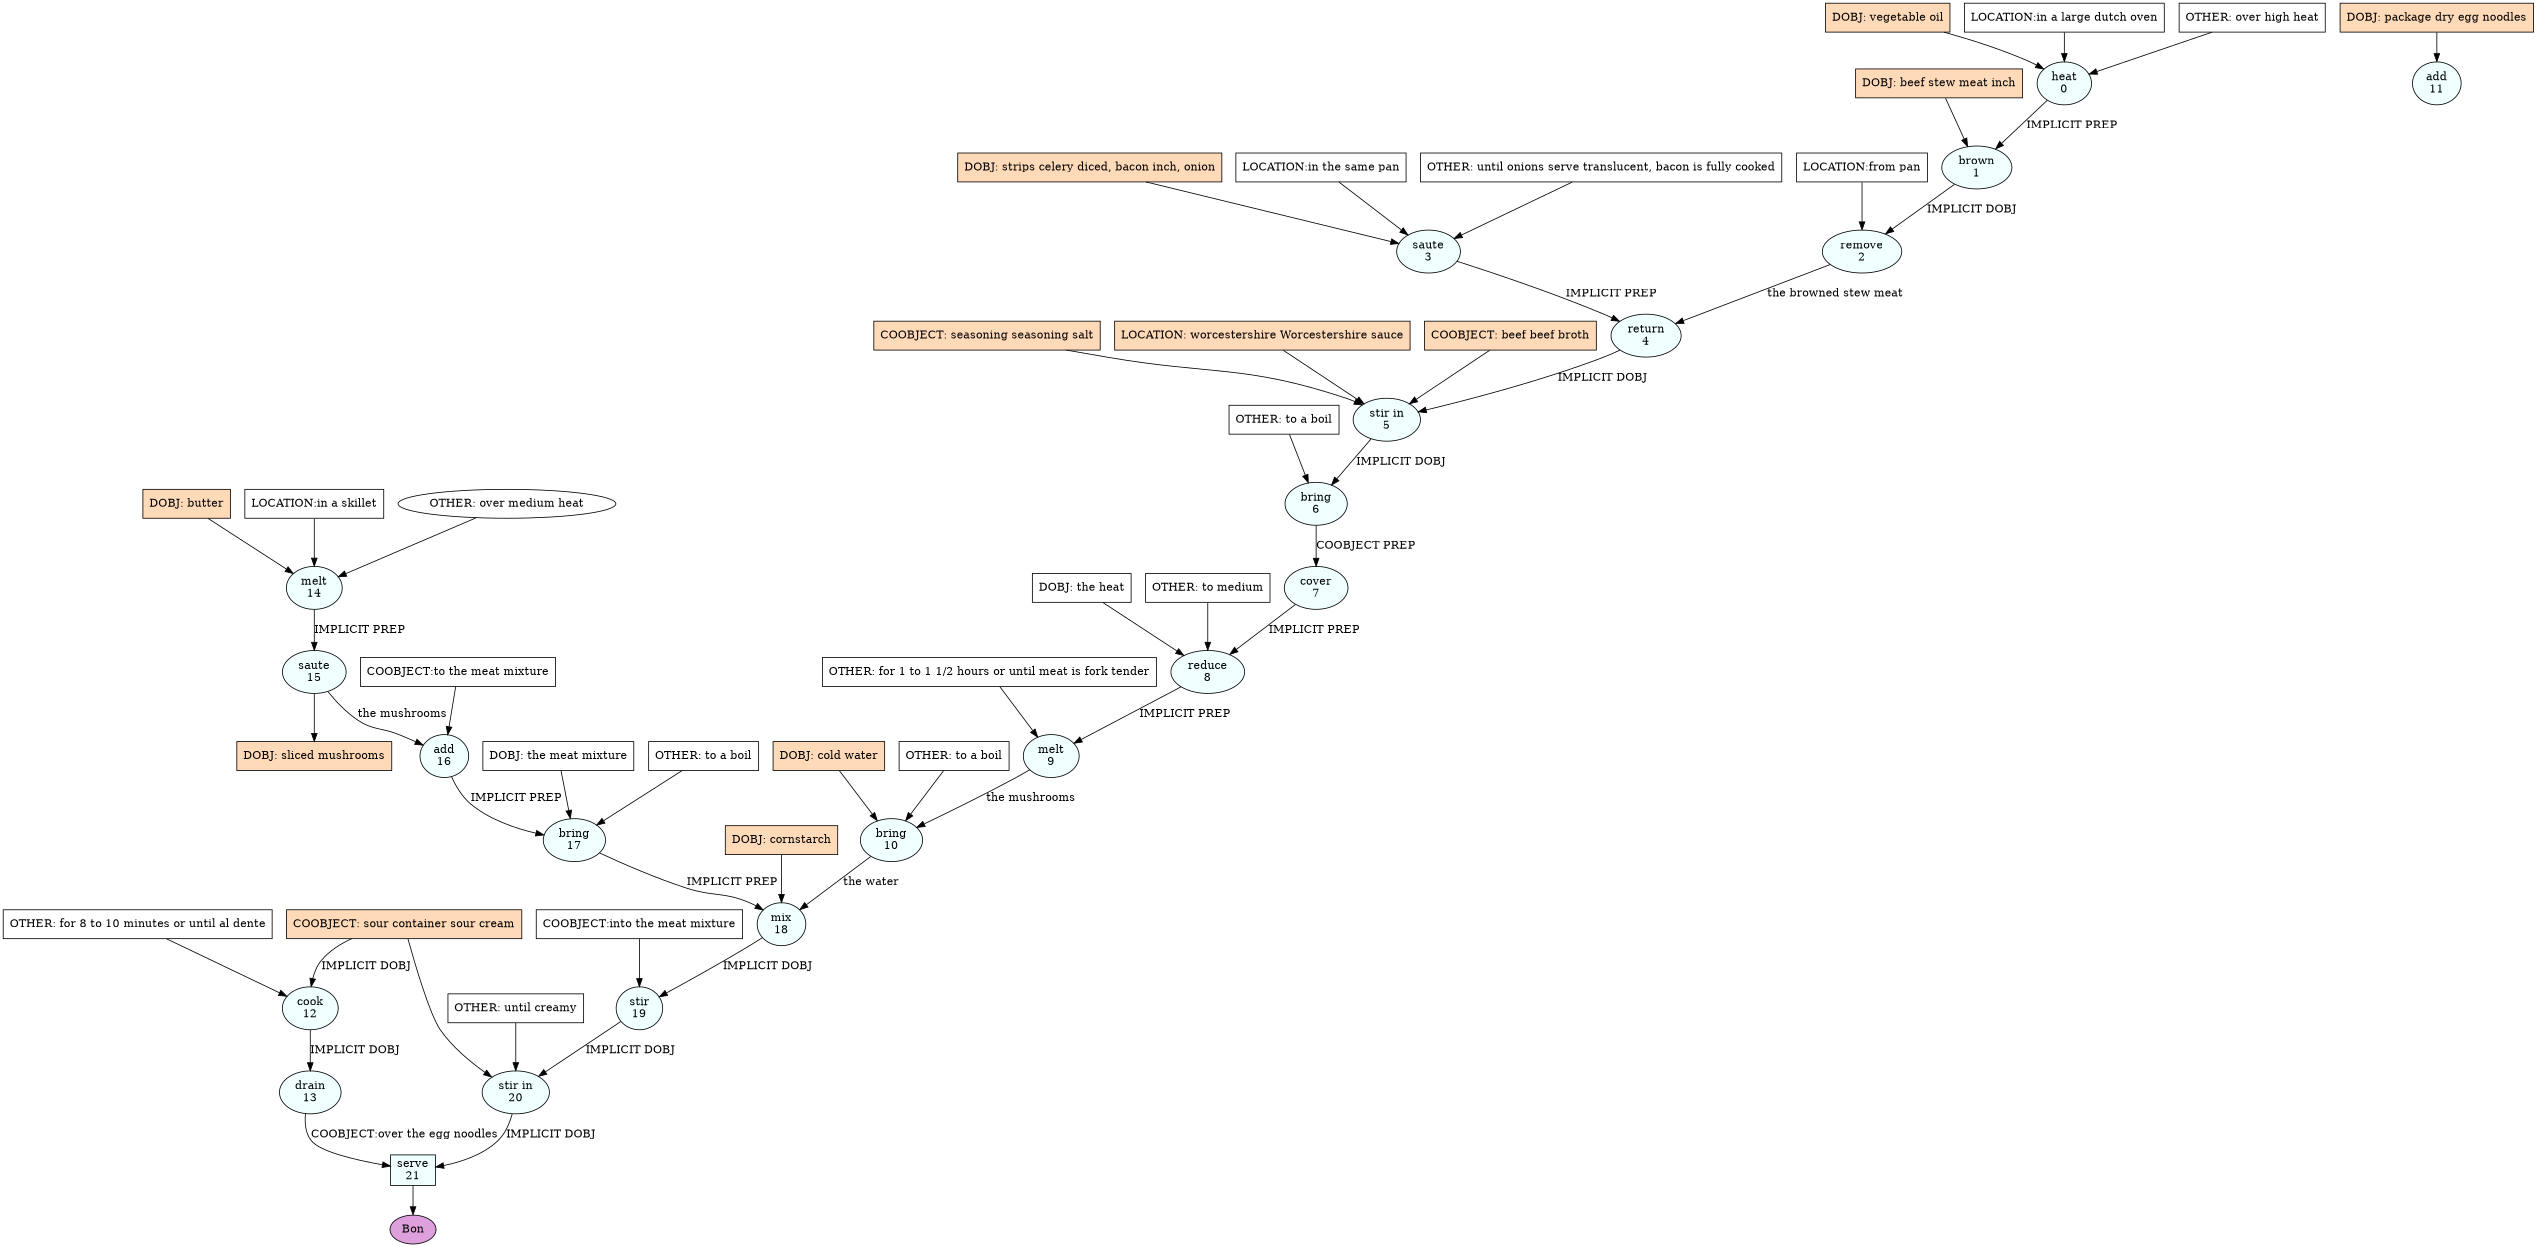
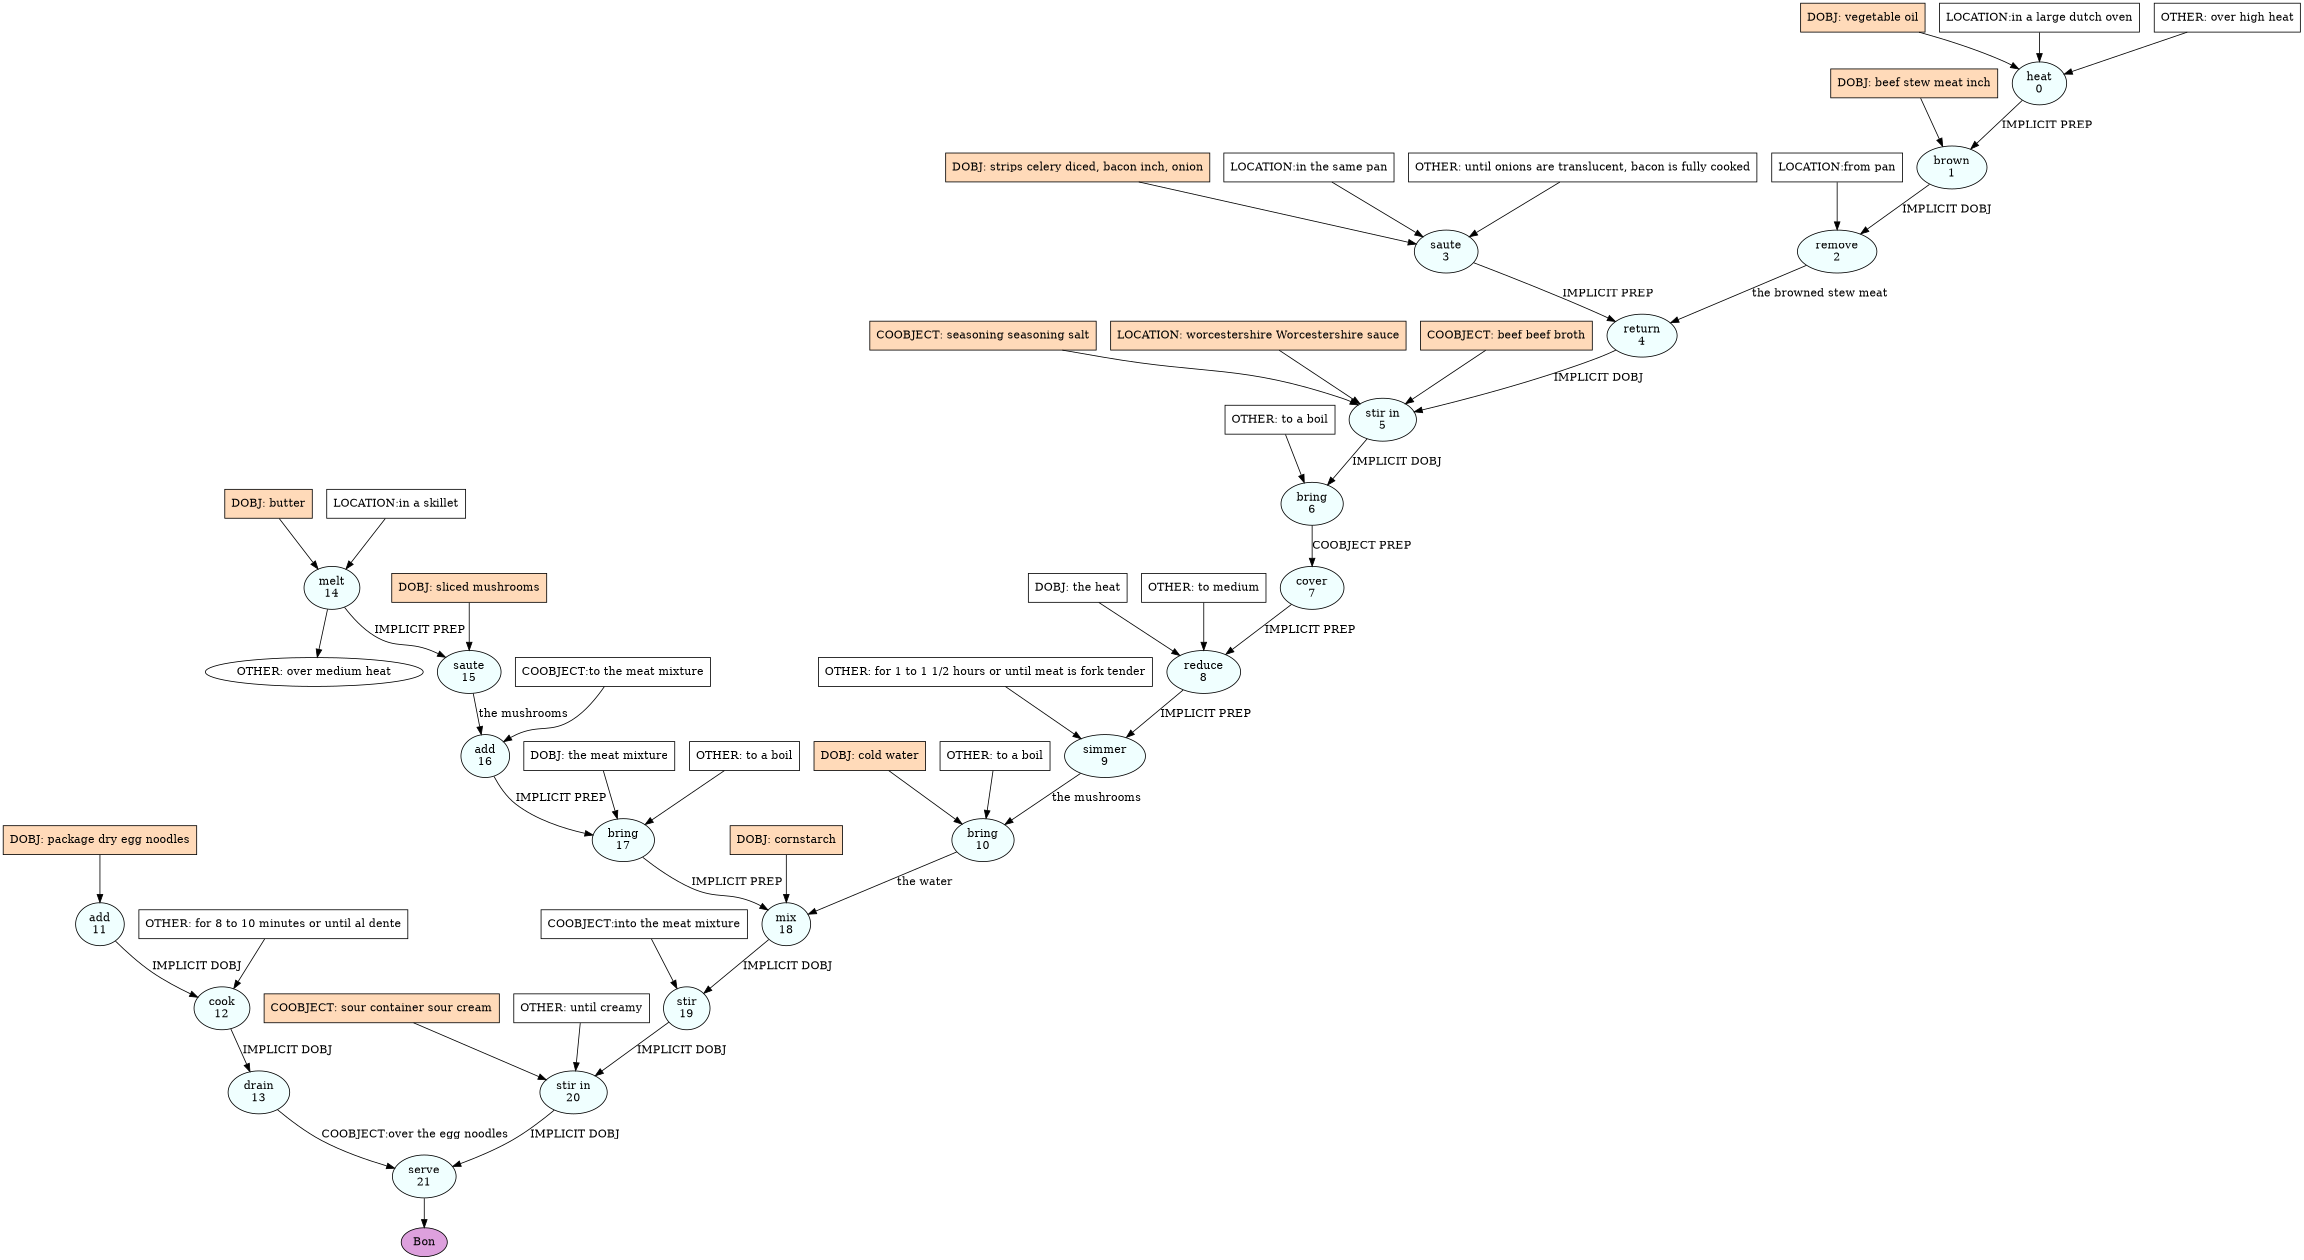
node "OTHER: until onions serve translucent, bacon is fully cooked": label "OTHER: until onions serve translucent, bacon is fully cooked" -> "OTHER: until onions are translucent, bacon is fully cooked"
edge "OTHER: over medium heat" -> "melt 14": reversed
edge "saute 15" -> "DOBJ: sliced mushrooms": reversed
node "melt 9": label "melt 9" -> "simmer 9"
edge "COOBJECT: sour container sour cream" -> "cook 12": now "add 11" -> "cook 12"
node "serve 21": shape box -> ellipse
